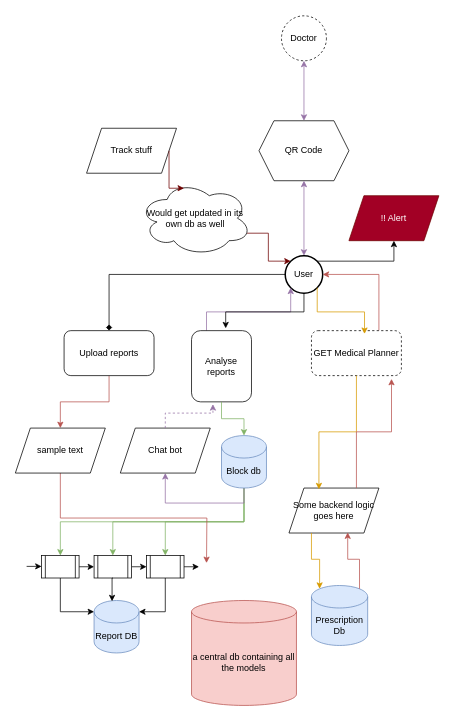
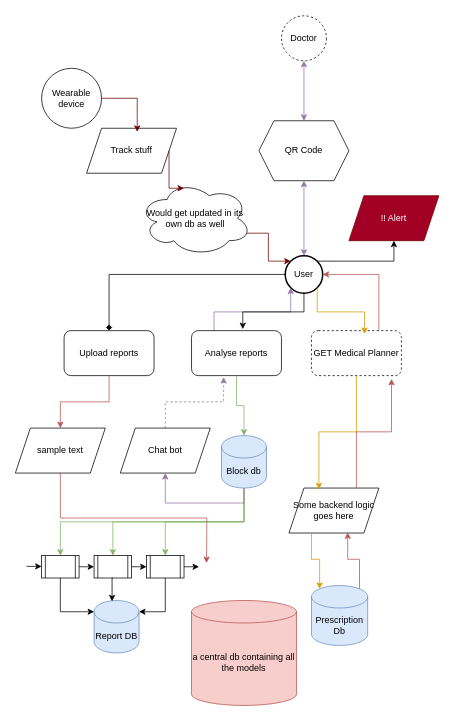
node "Wearable device": added
edge "Wearable device" -> "Track stuff": added
node "Analyse reports": size 60x71 -> 90x45
